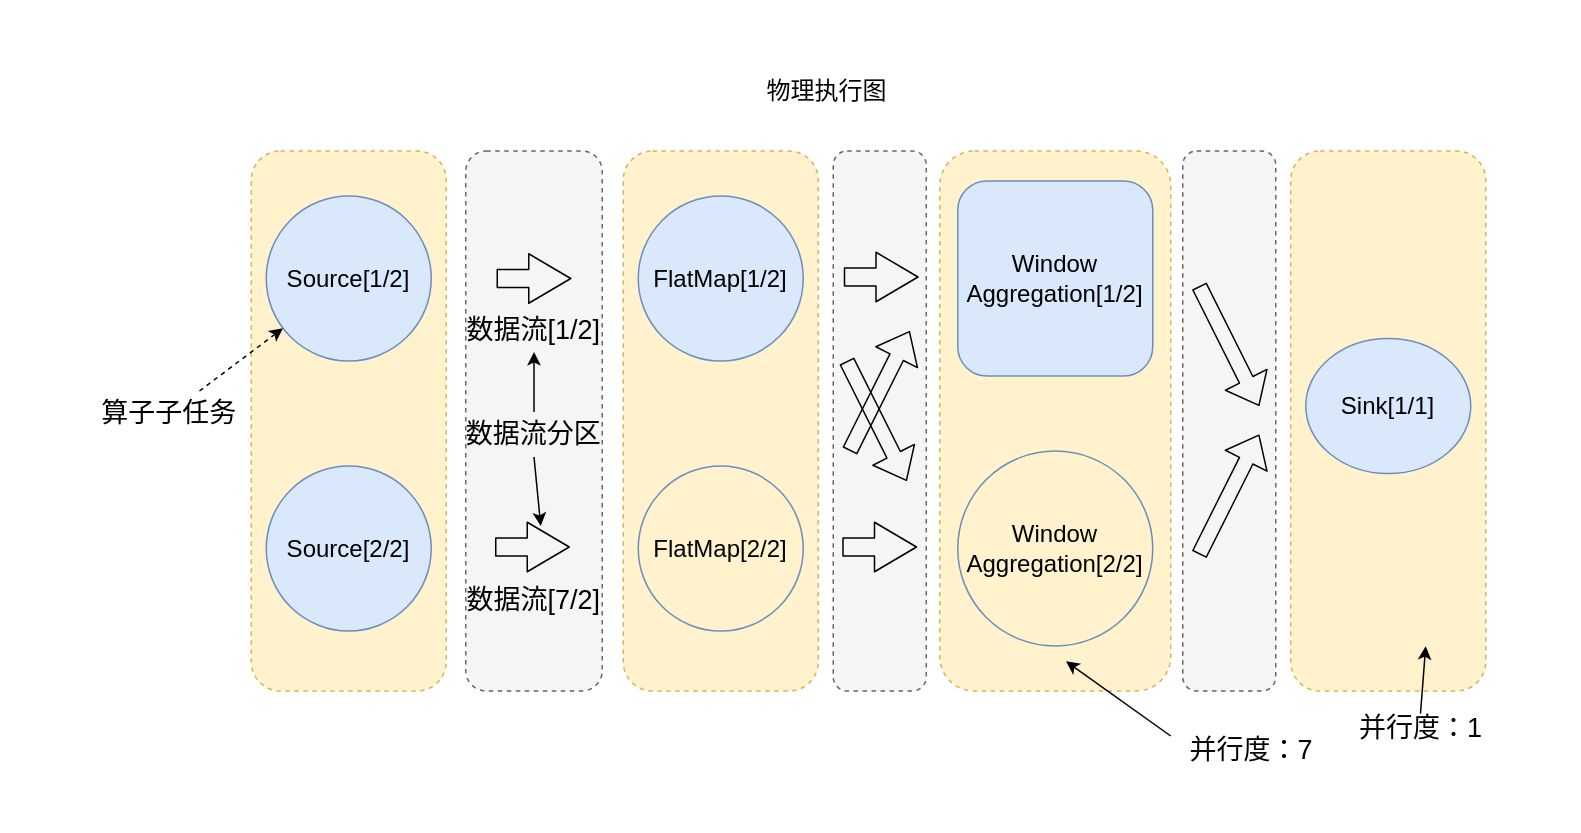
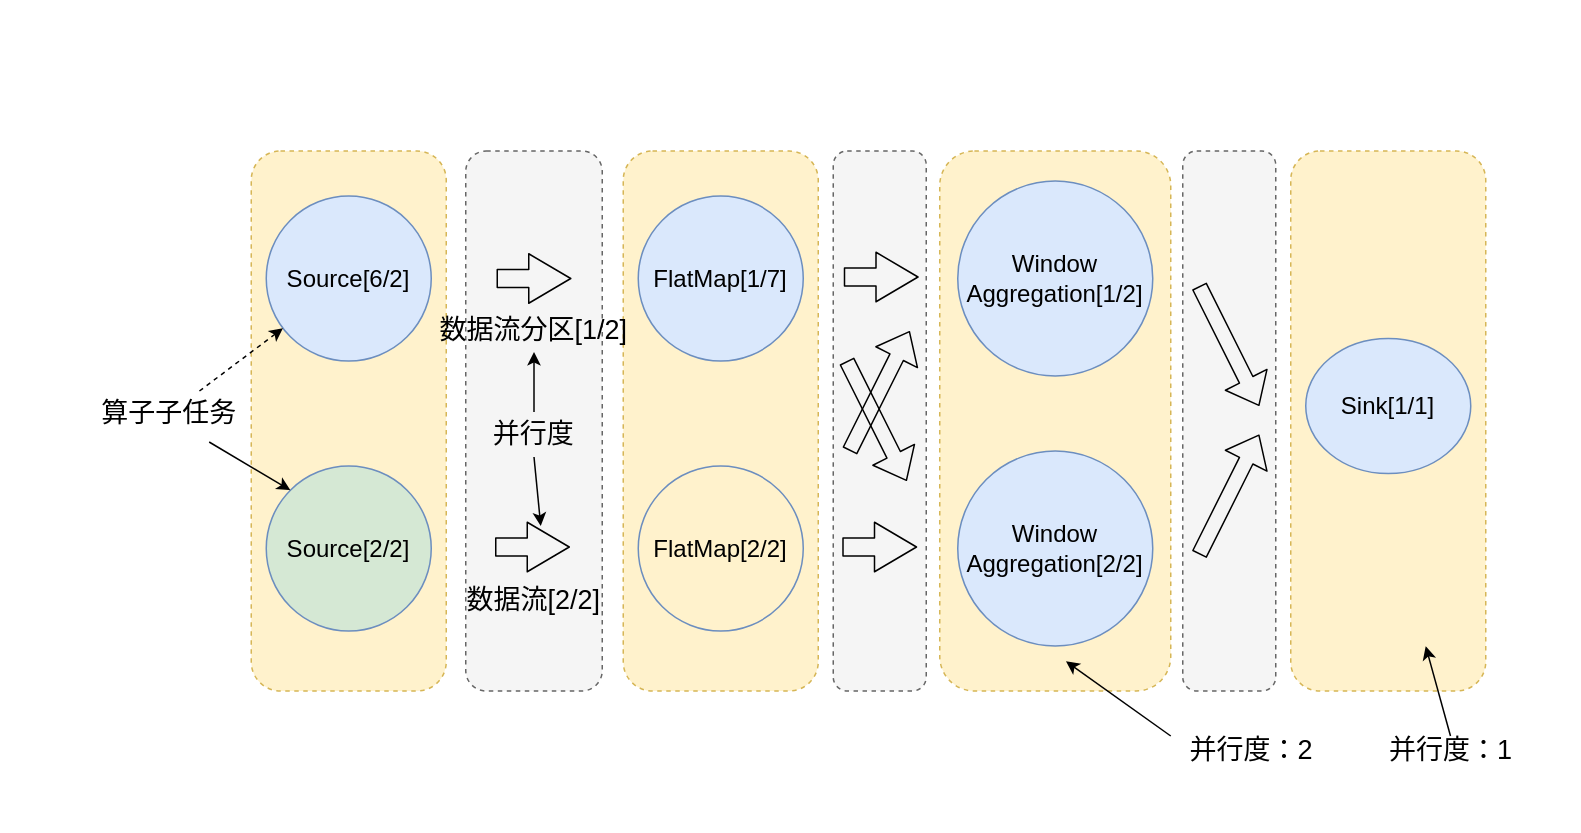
node "物理执行图": removed
node "Source[1/2]": label "Source[1/2]" -> "Source[6/2]"
node "FlatMap[1/2]": label "FlatMap[1/2]" -> "FlatMap[1/7]"
node "Window Aggregation[1/2]": shape rounded rectangle -> ellipse
node "数据流[1/2]": label "数据流[1/2]" -> "数据流分区[1/2]"
node "数据流分区": label "数据流分区" -> "并行度"
edge "算子子任务" -> "Source[2/2]": added
node "Source[2/2]": fillcolor #dae8fc -> #d5e8d4
node "Window Aggregation[2/2]": fillcolor #fff2cc -> #dae8fc
node "数据流[7/2]": label "数据流[7/2]" -> "数据流[2/2]"
node "并行度：1": moved (1421, 728) -> (1451, 751)
node "并行度：7": label "并行度：7" -> "并行度：2"
